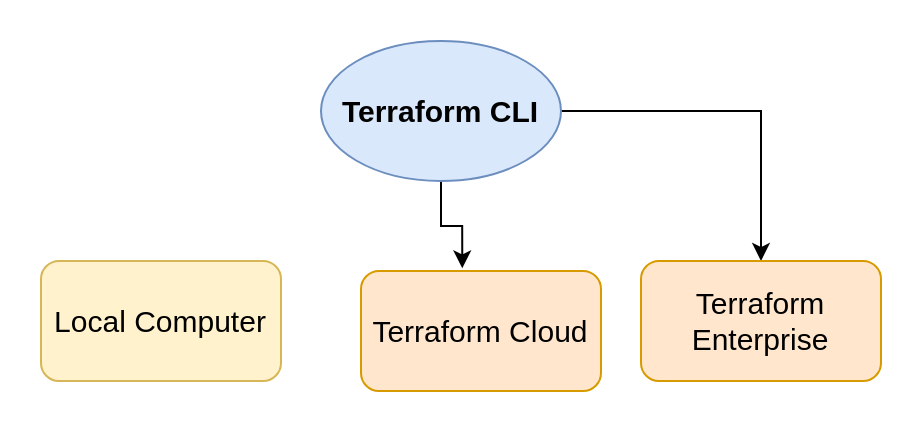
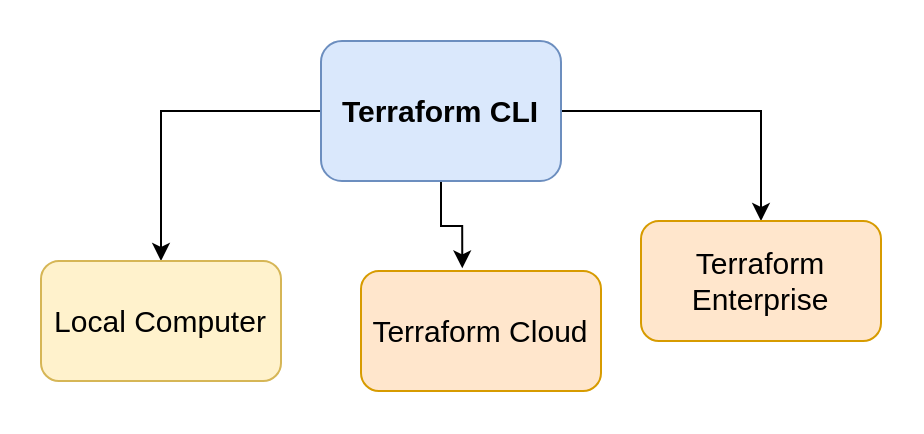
edge "Terraform CLI" -> "Local Computer": added
node "Terraform CLI": shape ellipse -> rounded rectangle
node "Terraform Enterprise": moved (761, 321) -> (761, 281)
